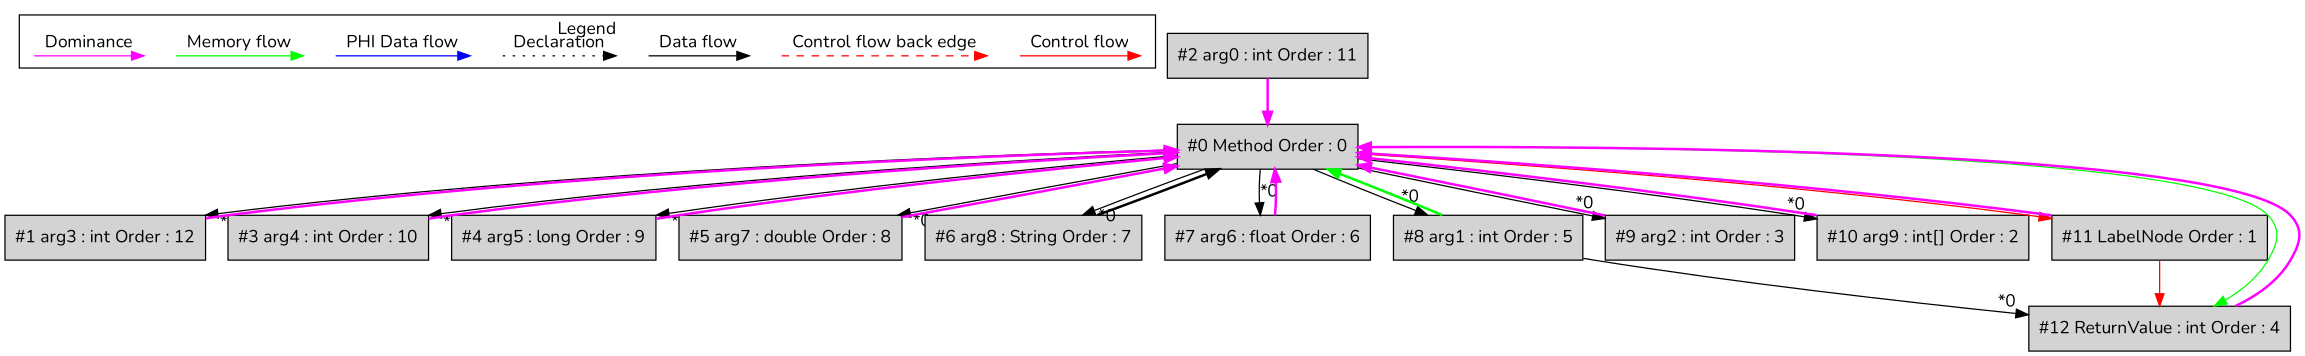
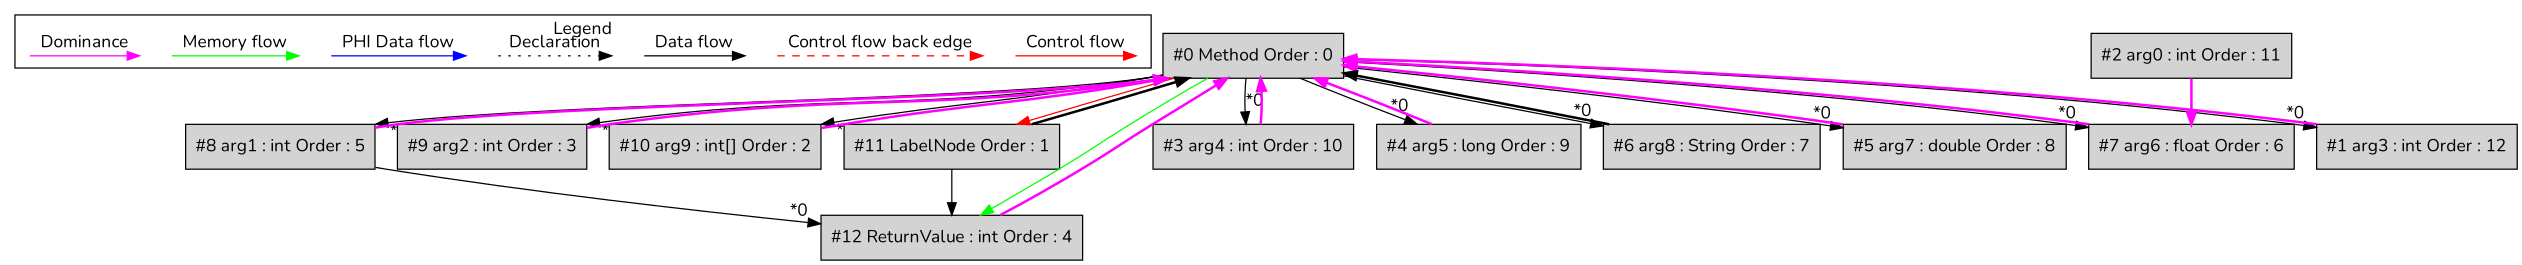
edge "#2 arg0 : int Order : 11" -> "#0 Method Order : 0": now "#2 arg0 : int Order : 11" -> "#7 arg6 : float Order : 6"
edge "#11 LabelNode Order : 1" -> "#0 Method Order : 0": color fuchsia -> black
edge "#8 arg1 : int Order : 5" -> "#0 Method Order : 0": color green -> fuchsia
edge "#11 LabelNode Order : 1" -> "#12 ReturnValue : int Order : 4": color red -> black
